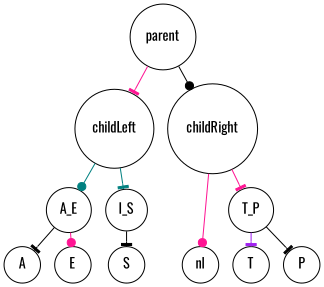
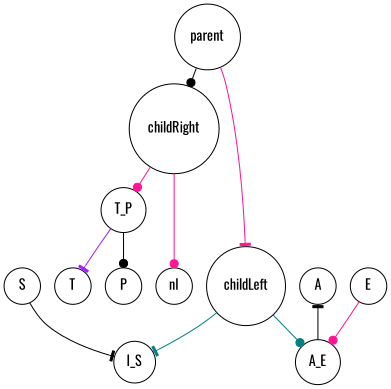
edge "childRight" -> "T_P": arrowhead tee -> dot
edge "A_E" -> "E": reversed
edge "I_S" -> "S": reversed
edge "T_P" -> "P": arrowhead tee -> dot
